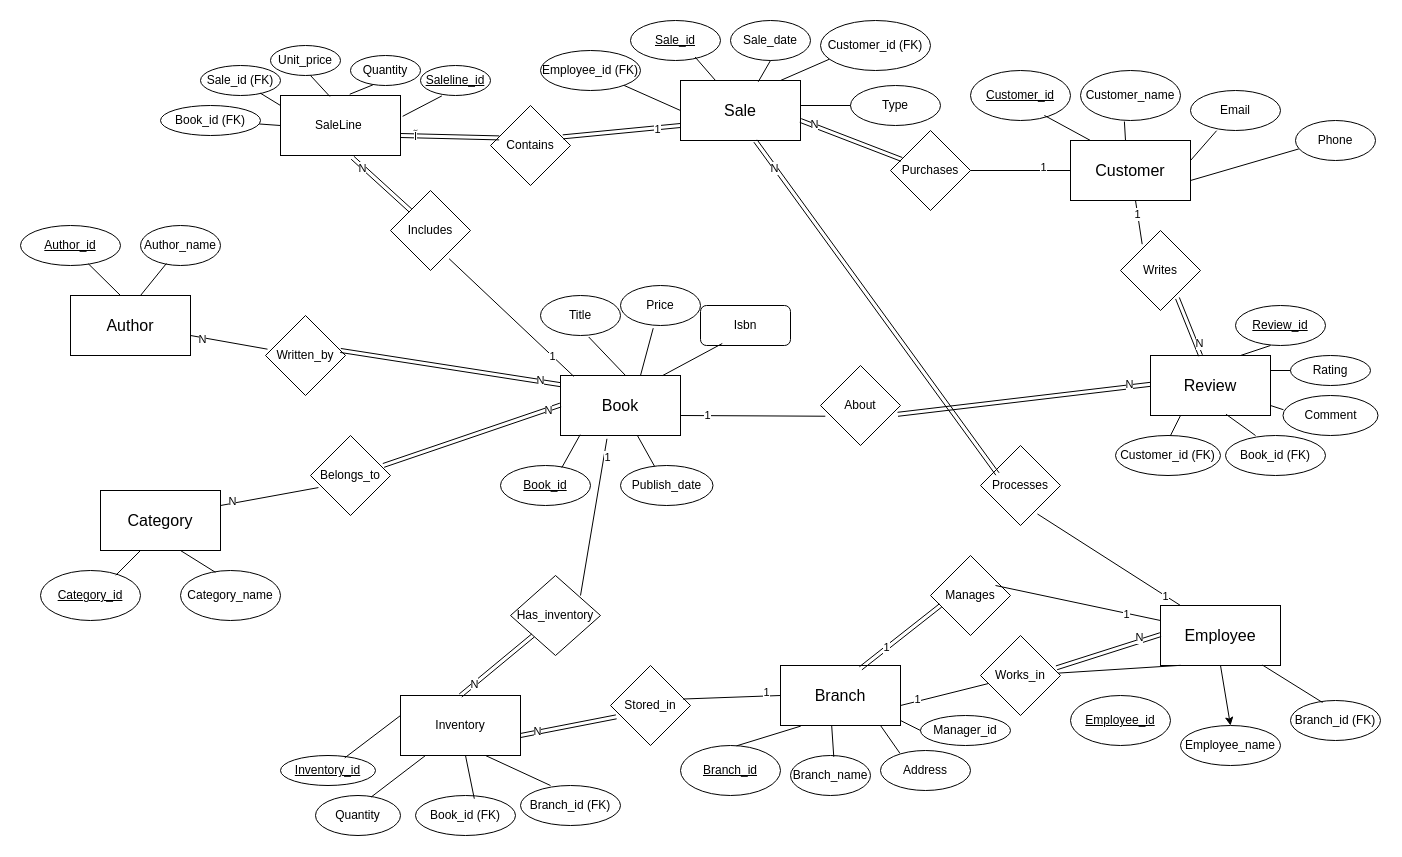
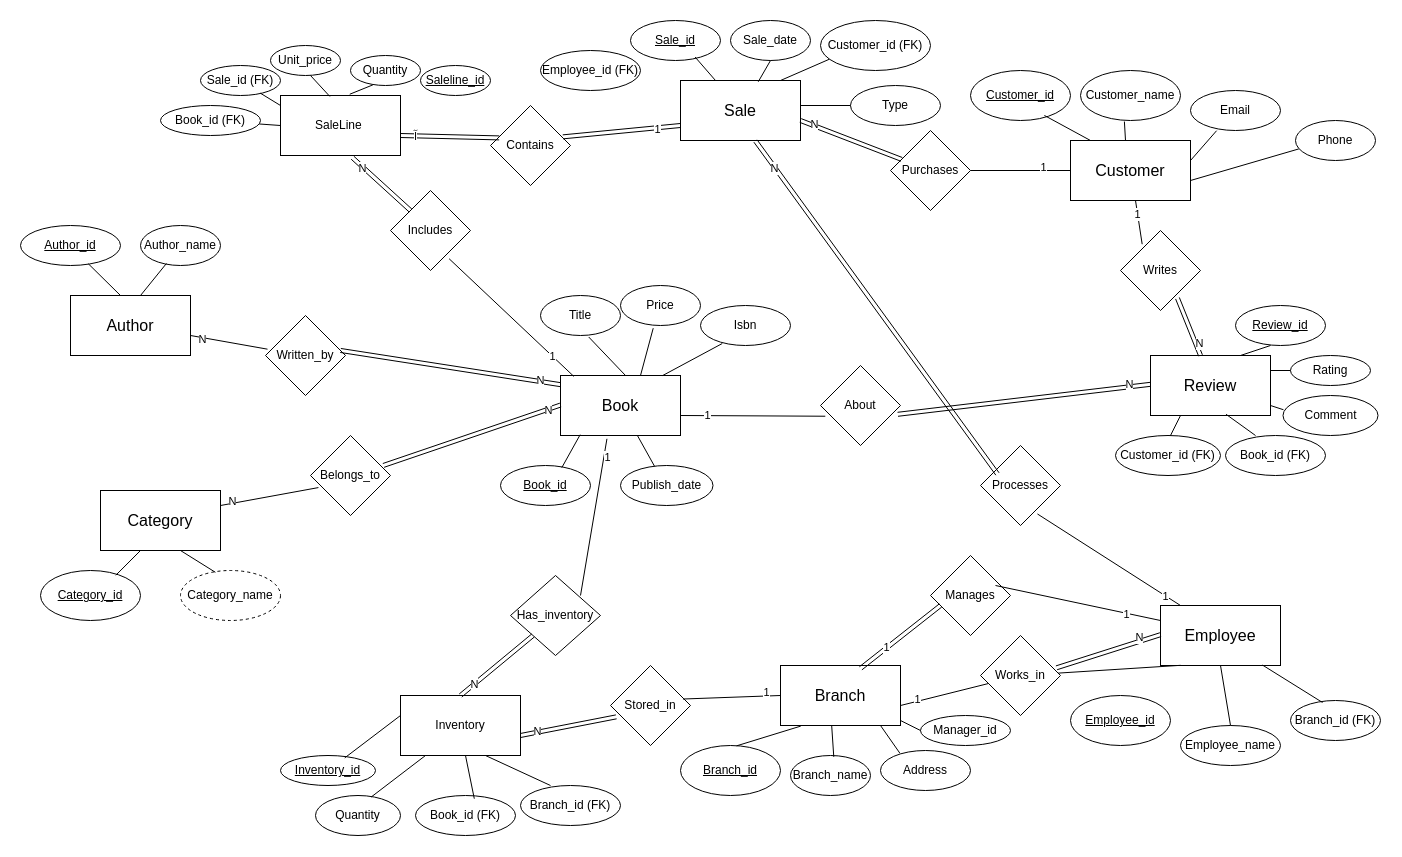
edge "Employee_id (FK)" -- "Sale": removed
edge "Saleline_id" -- "SaleLine": removed
node "Isbn": shape rounded rectangle -> ellipse
node "Category_name": style solid -> dashed
edge "Employee" -> "Employee_name": arrowhead classic -> none
